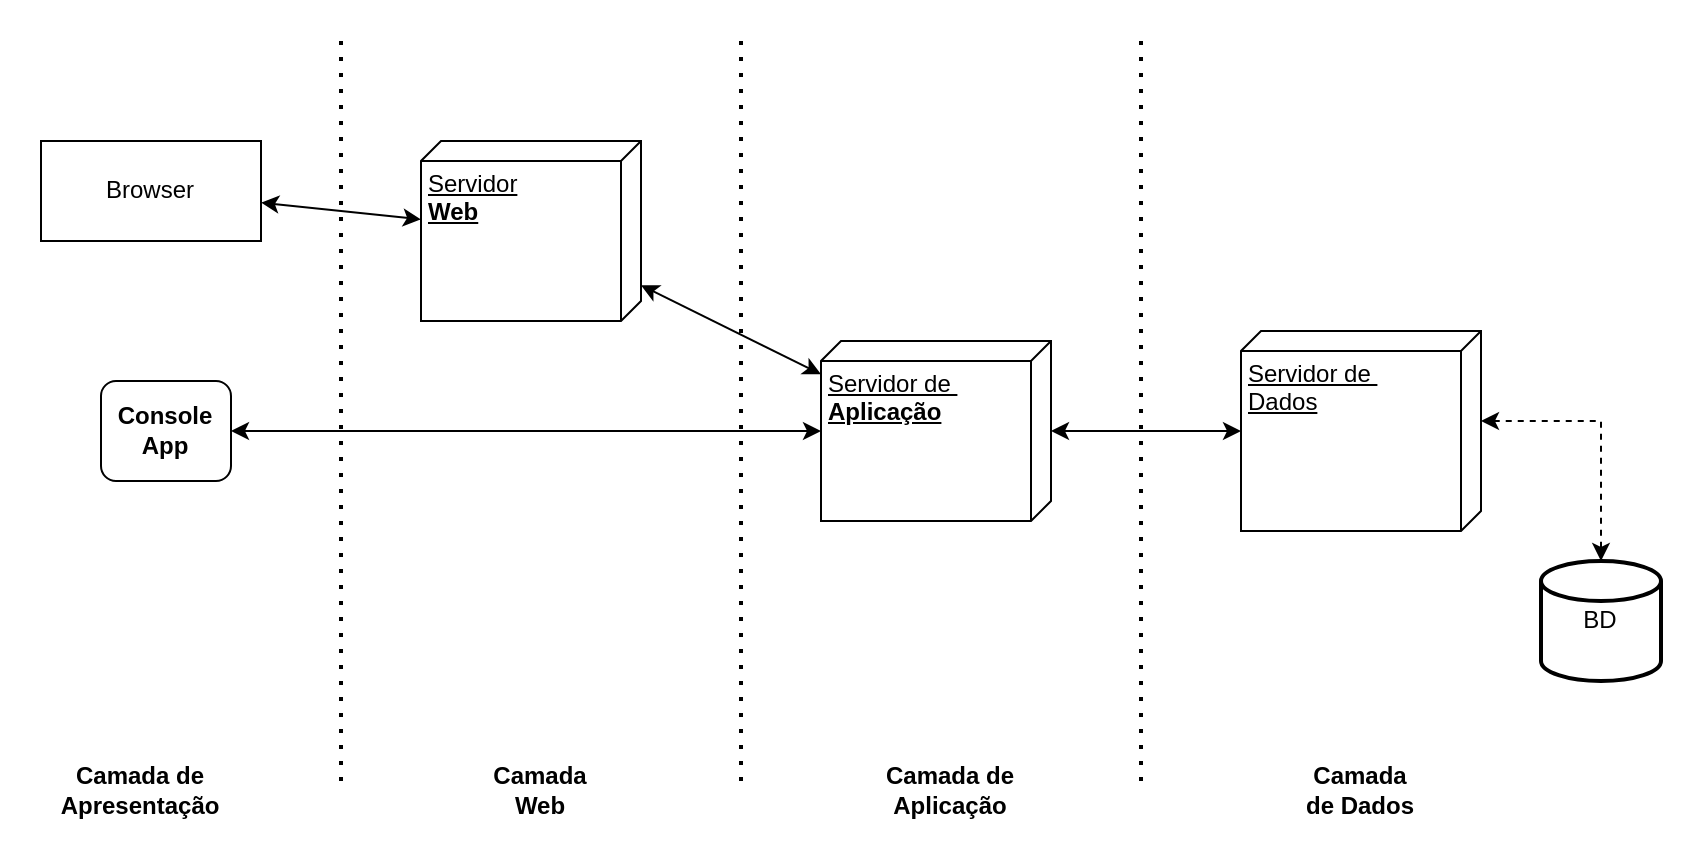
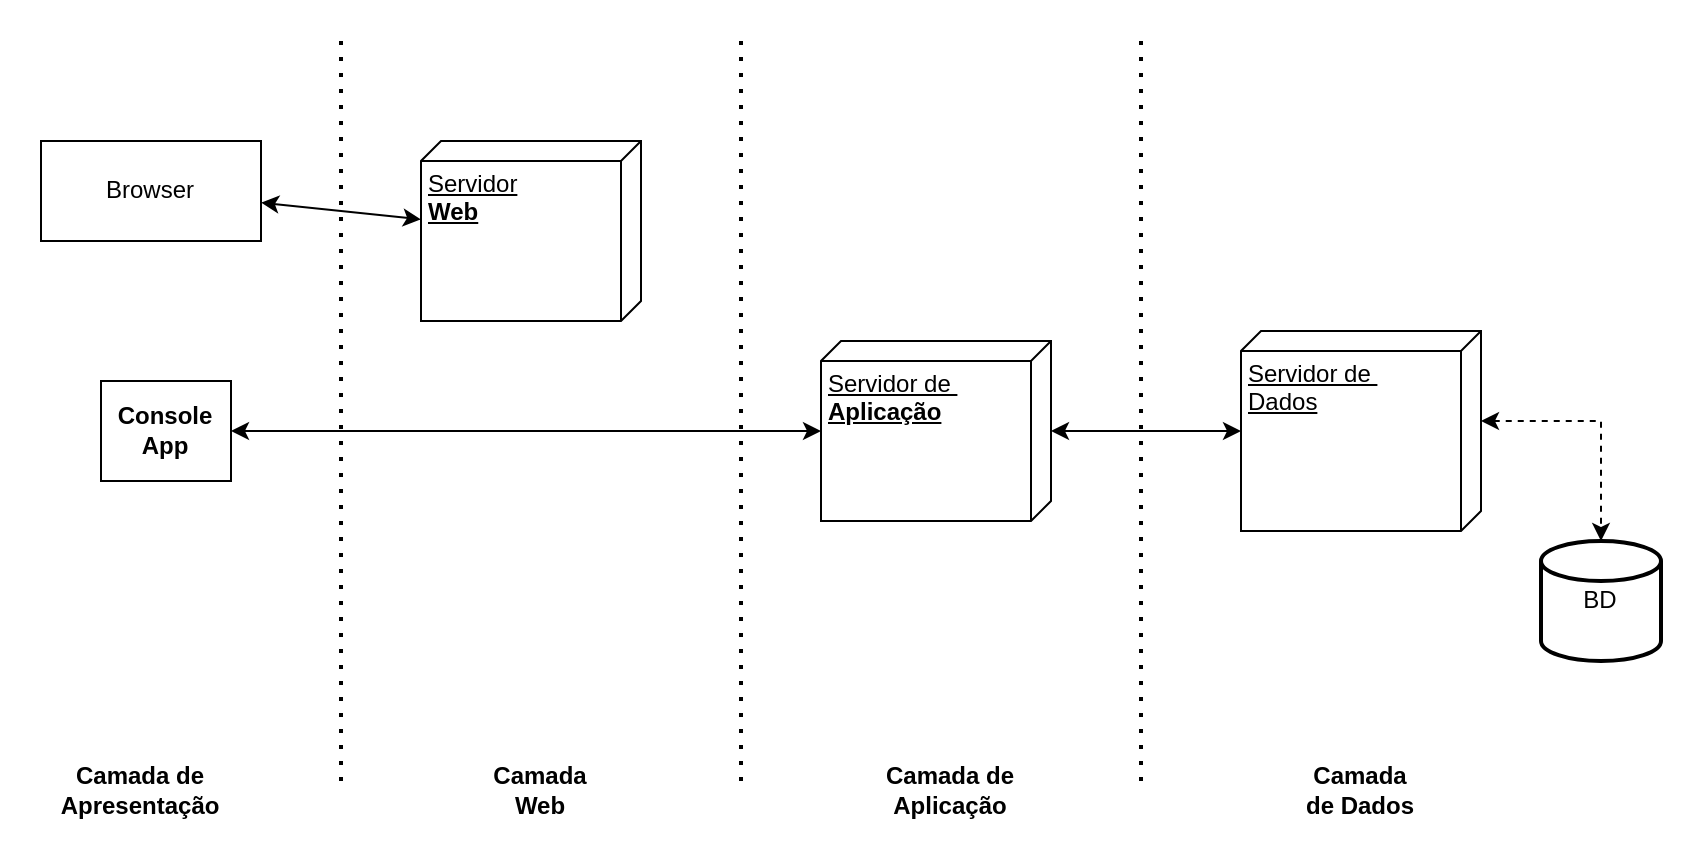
edge "Servidor Web" -- "Servidor de Aplicação": removed
node "Console App": shape rounded rectangle -> rectangle
node "BD": moved (1601, 621) -> (1601, 601)
